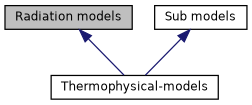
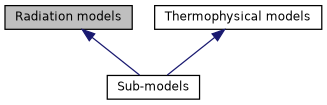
node "Sub models": label "Sub models" -> "Thermophysical models"
node "Thermophysical-models": label "Thermophysical-models" -> "Sub-models"
